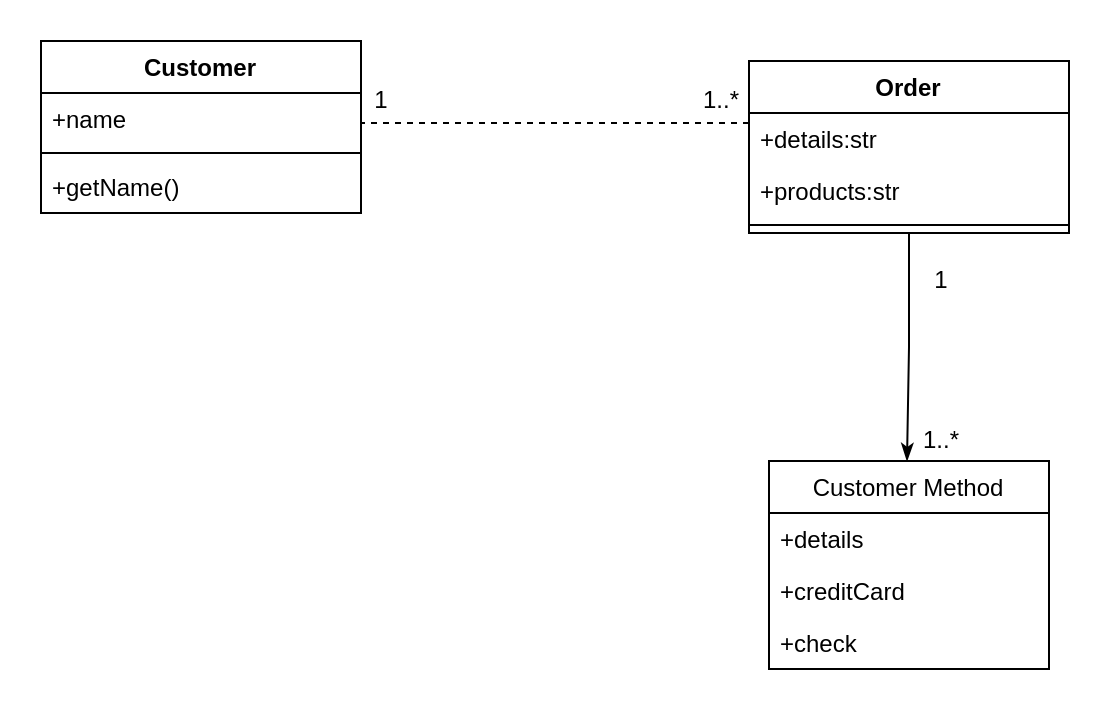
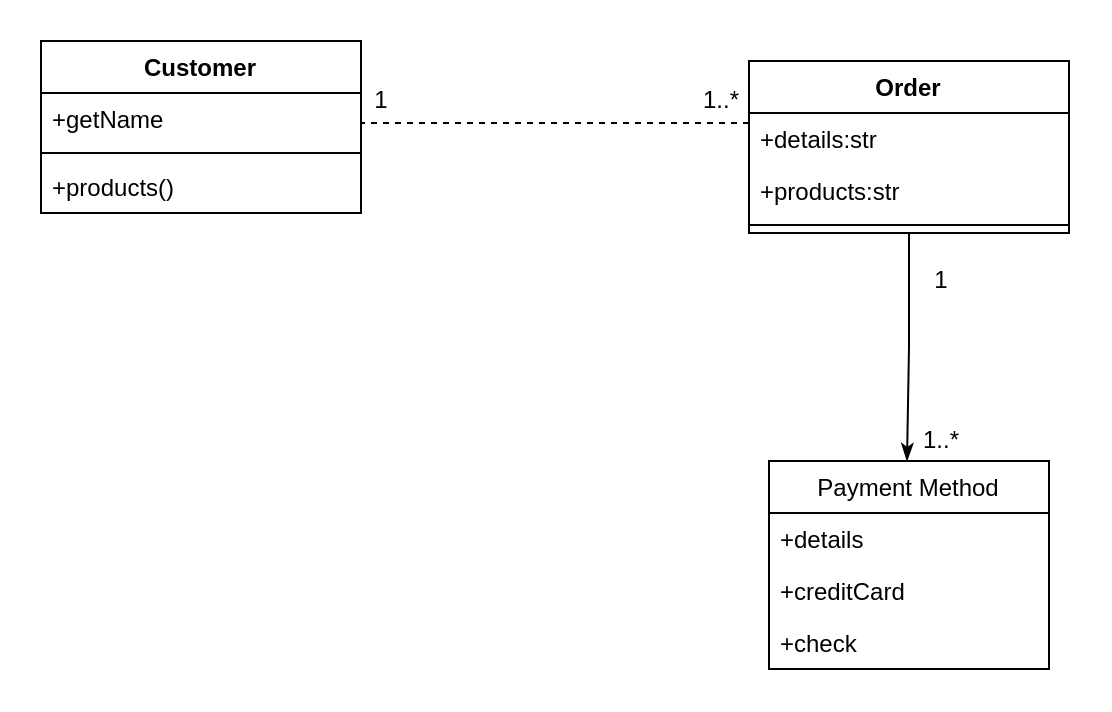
node "+name": label "+name" -> "+getName"
node "+getName()": label "+getName()" -> "+products()"
node "Customer Method": label "Customer Method" -> "Payment Method"
